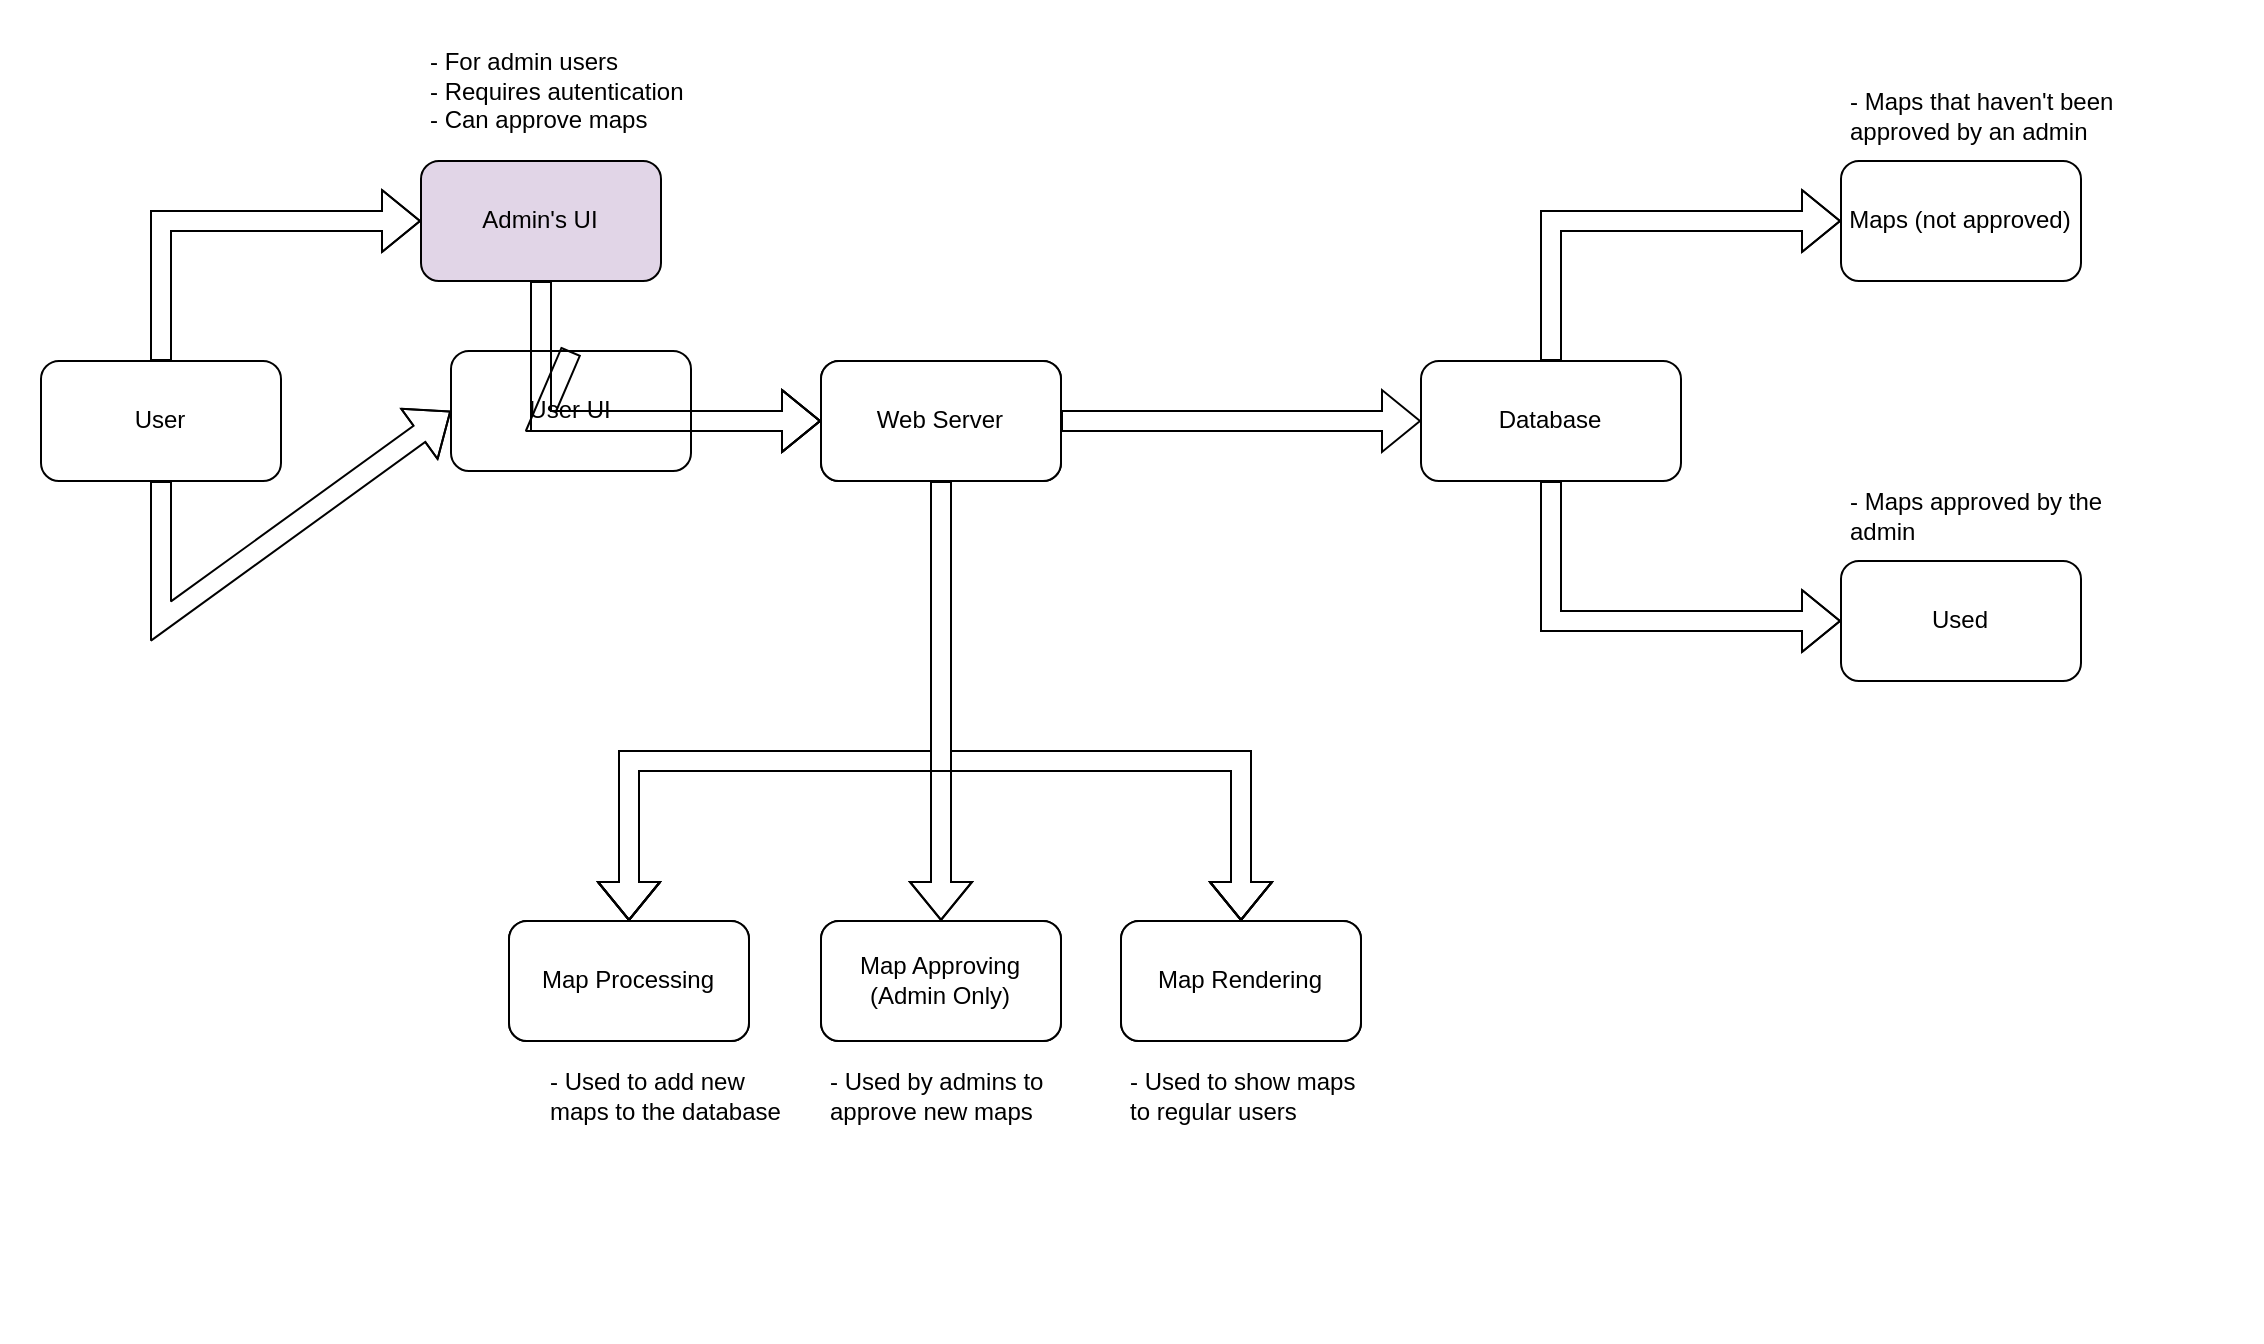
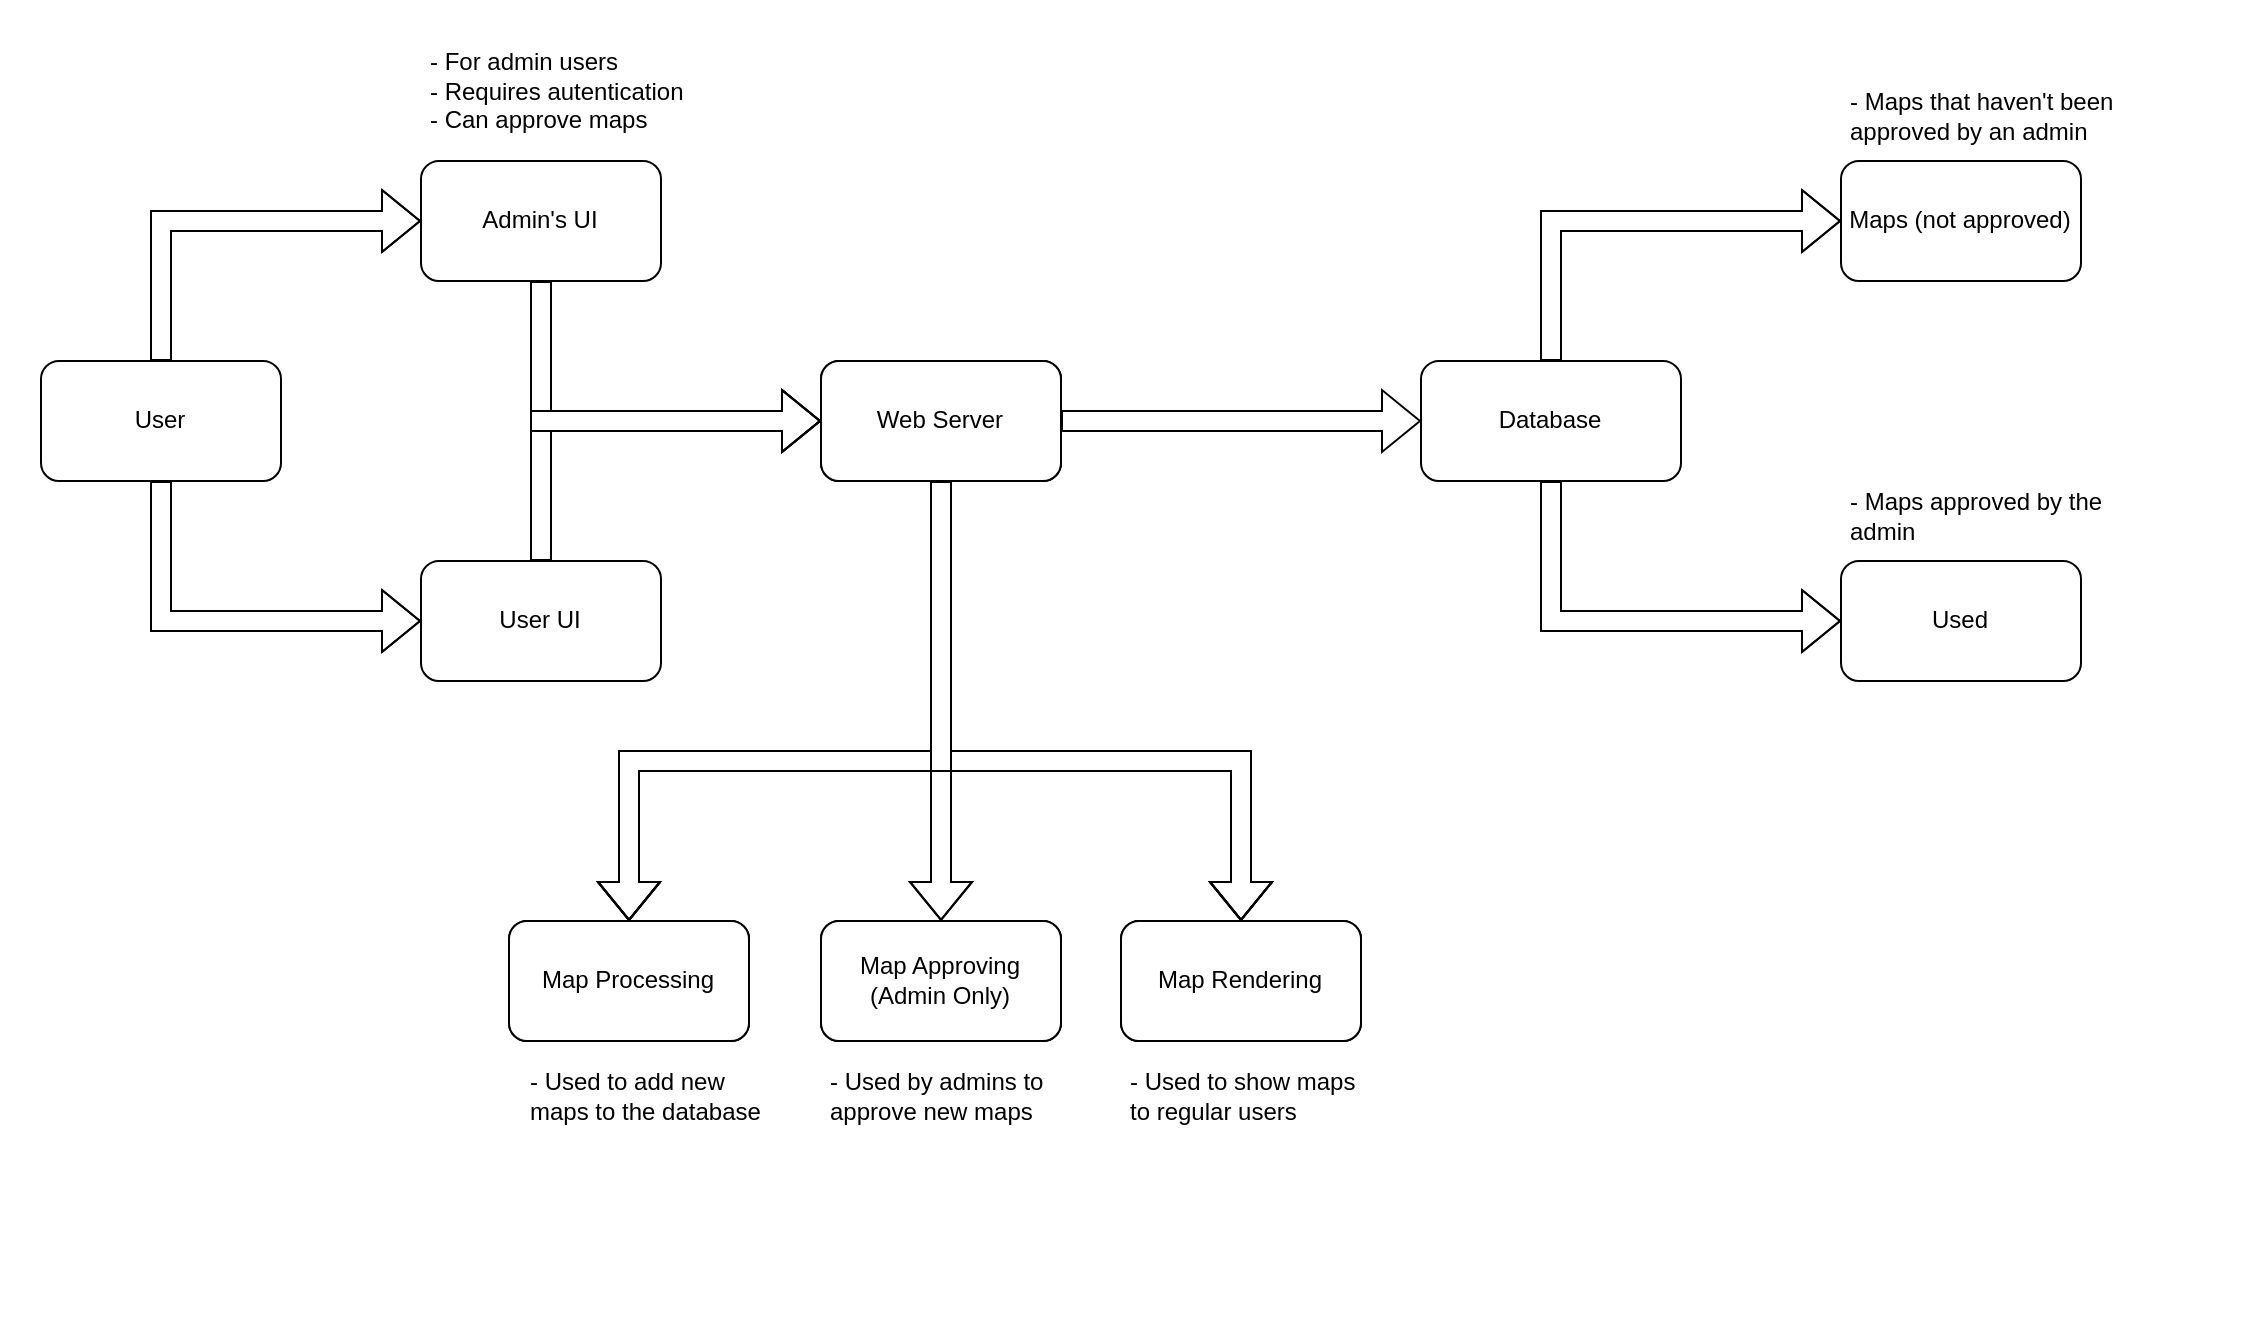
node "Admin's UI": fillcolor #e1d5e7 -> #ffffff
node "User UI": moved (571, 411) -> (541, 621)
node "- Used to add new maps to the database": moved (671, 1181) -> (651, 1181)
